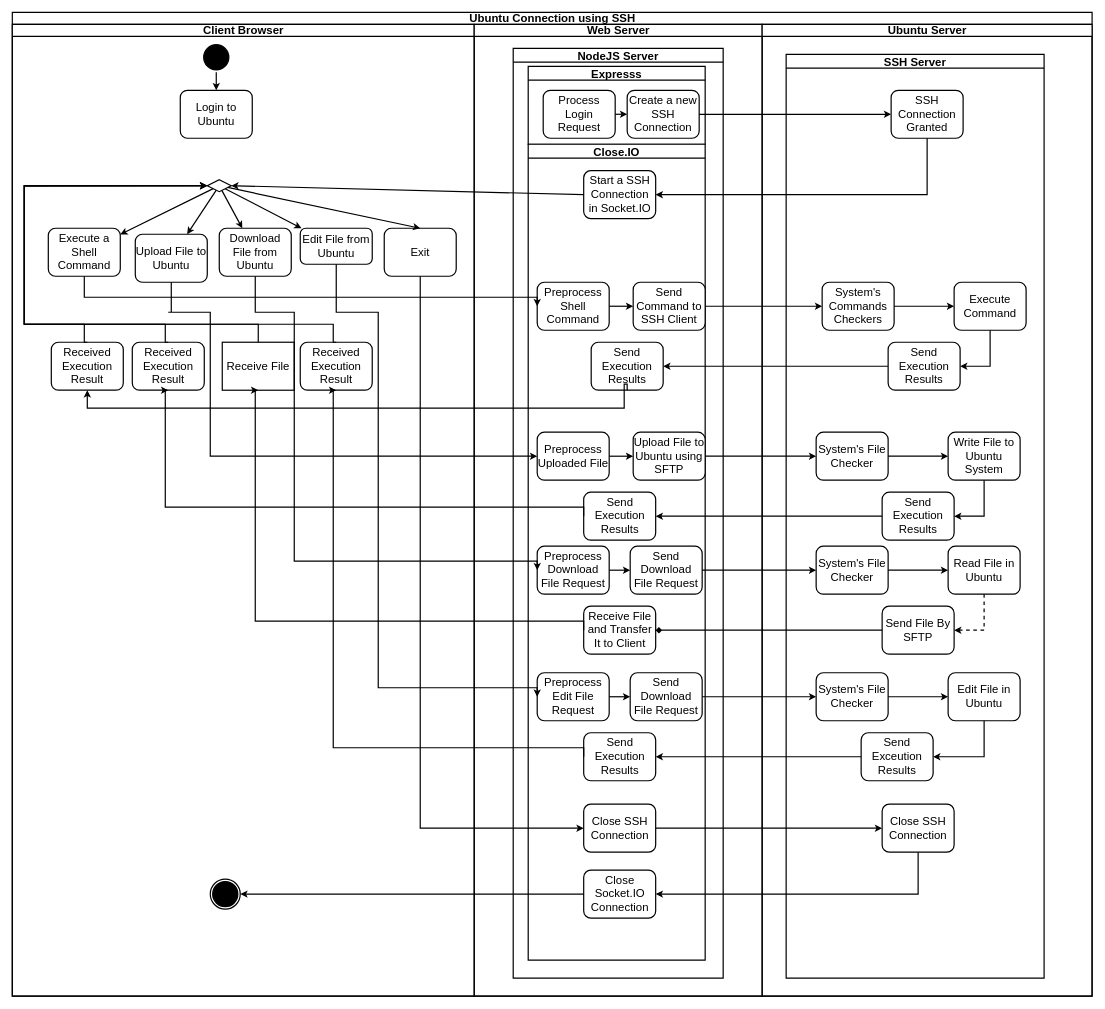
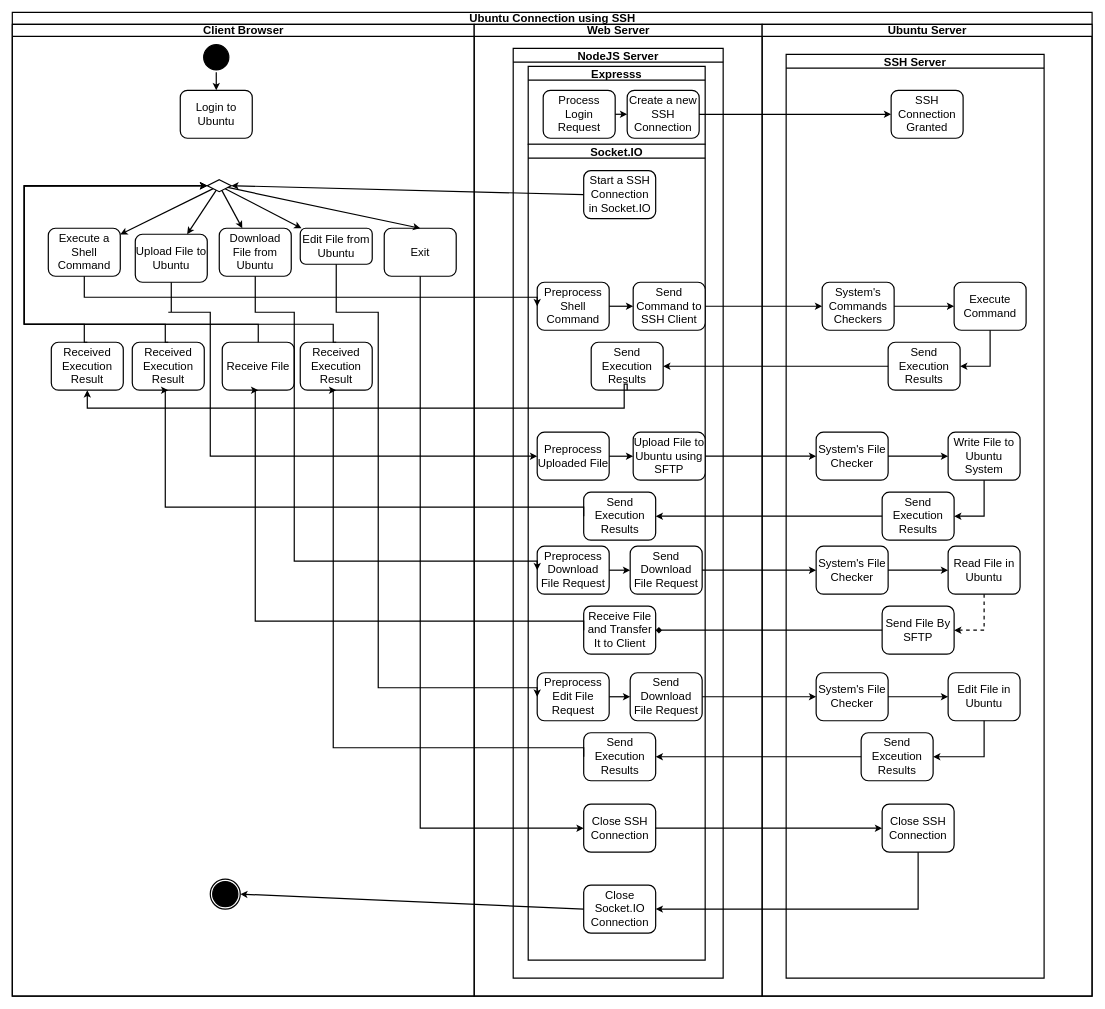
node "Close.IO": label "Close.IO" -> "Socket.IO"
edge "SSH Connection Granted" -> "Start a SSH Connectionin Socket.IO": removed
node "Receive File": shape rectangle -> rounded rectangle
node "Close Socket.IO Connection": moved (620, 894) -> (620, 909)
